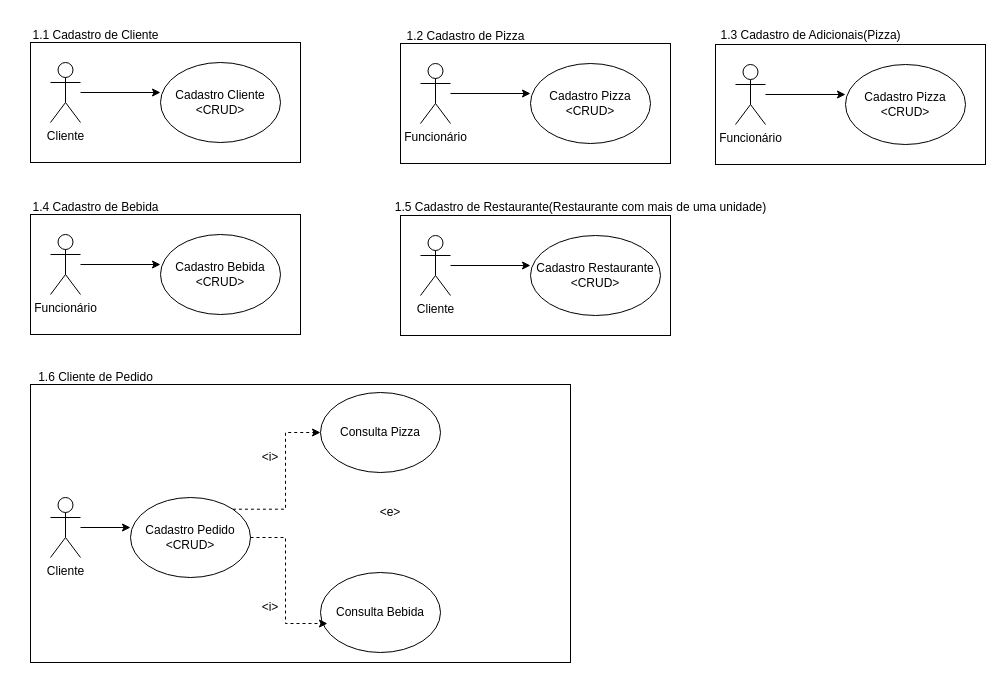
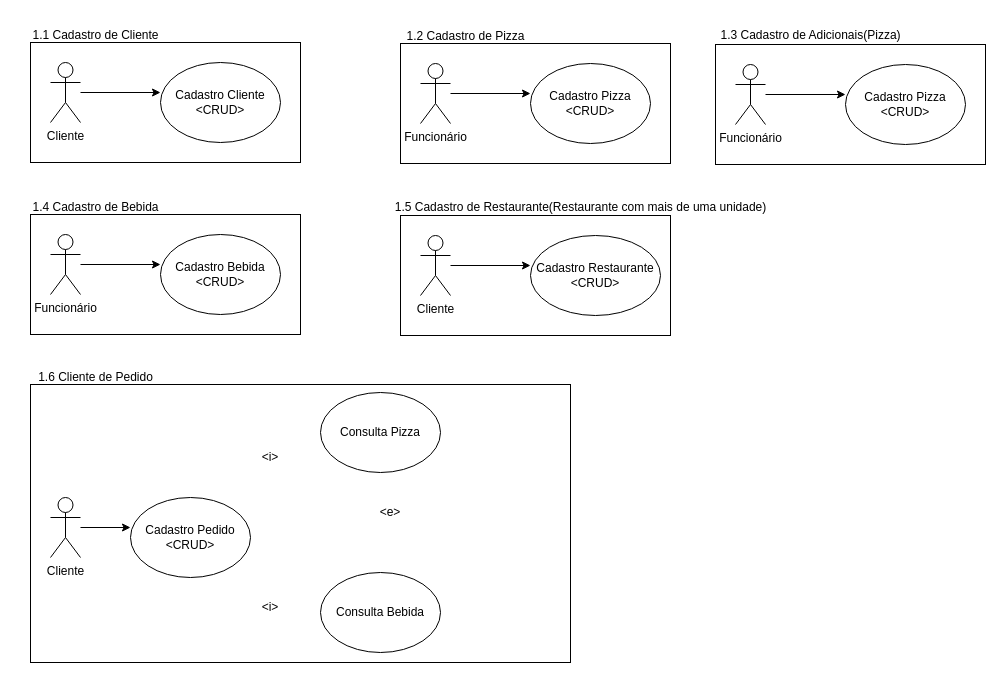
edge "Cadastro Pedido <CRUD>" -> "Consulta Pizza": removed
edge "Cadastro Pedido <CRUD>" -> "Consulta Bebida": removed
